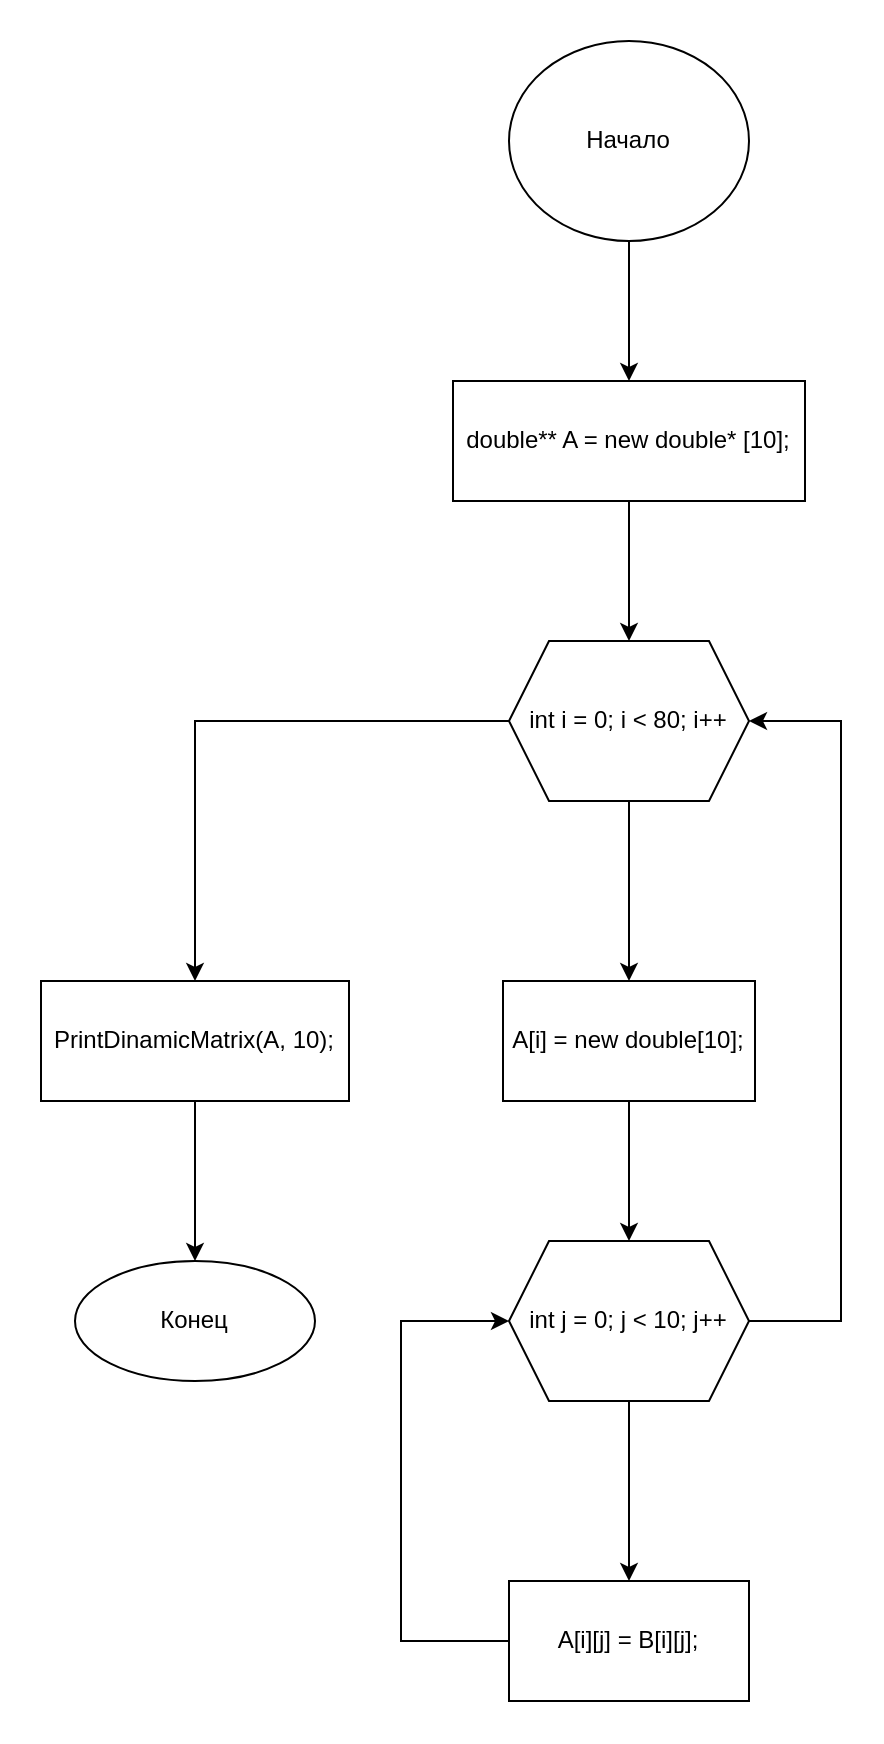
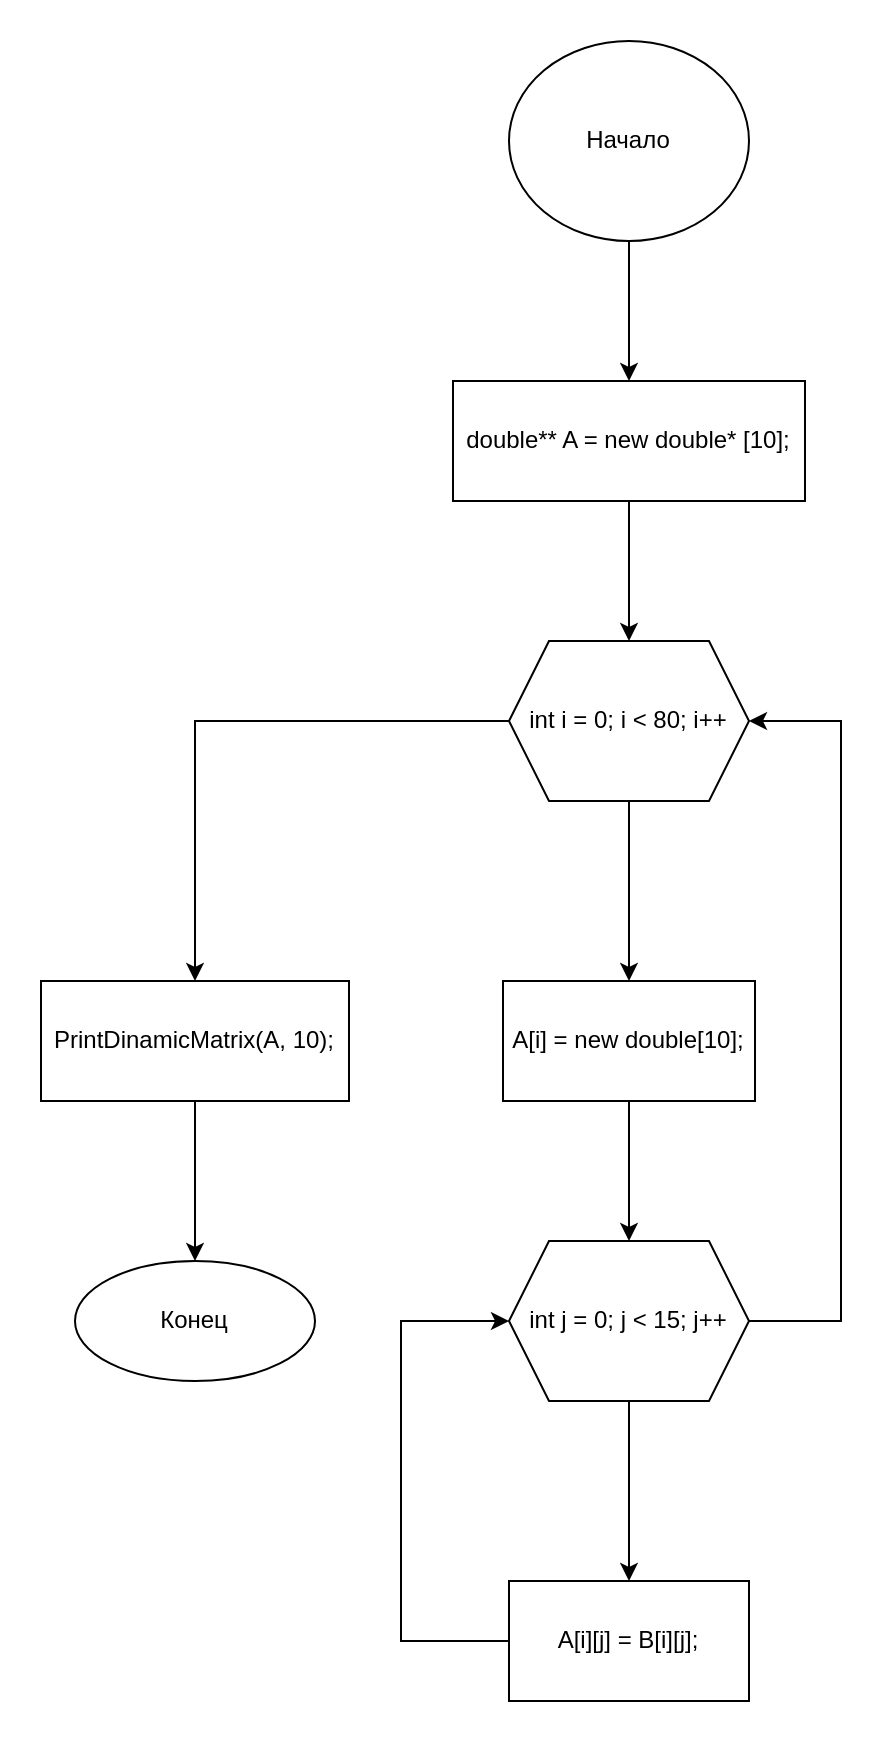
node "int j = 0; j < 10; j++": label "int j = 0; j < 10; j++" -> "int j = 0; j < 15; j++"
